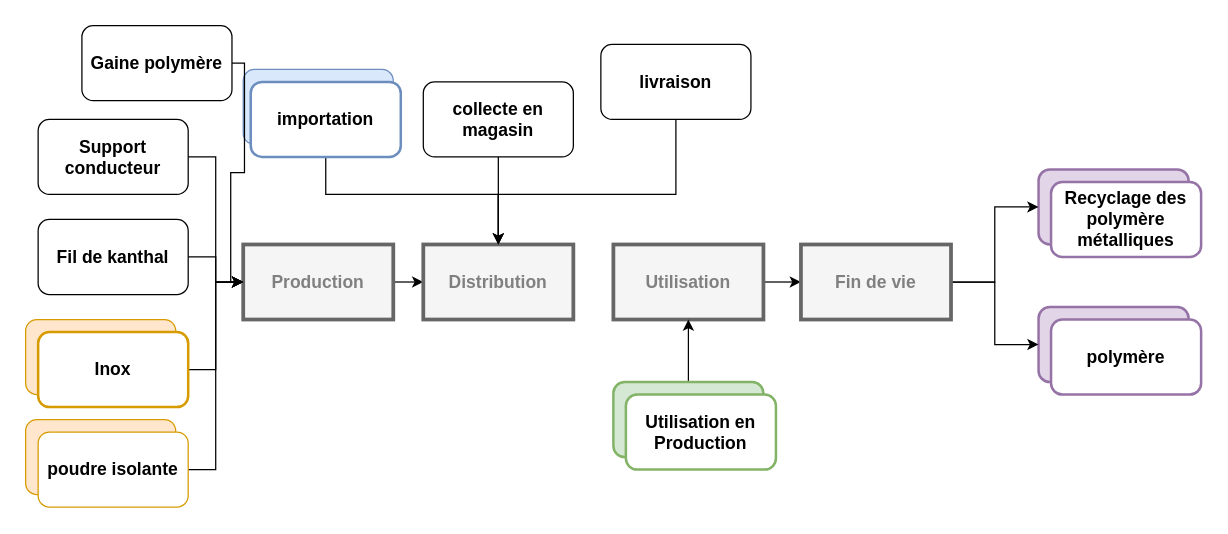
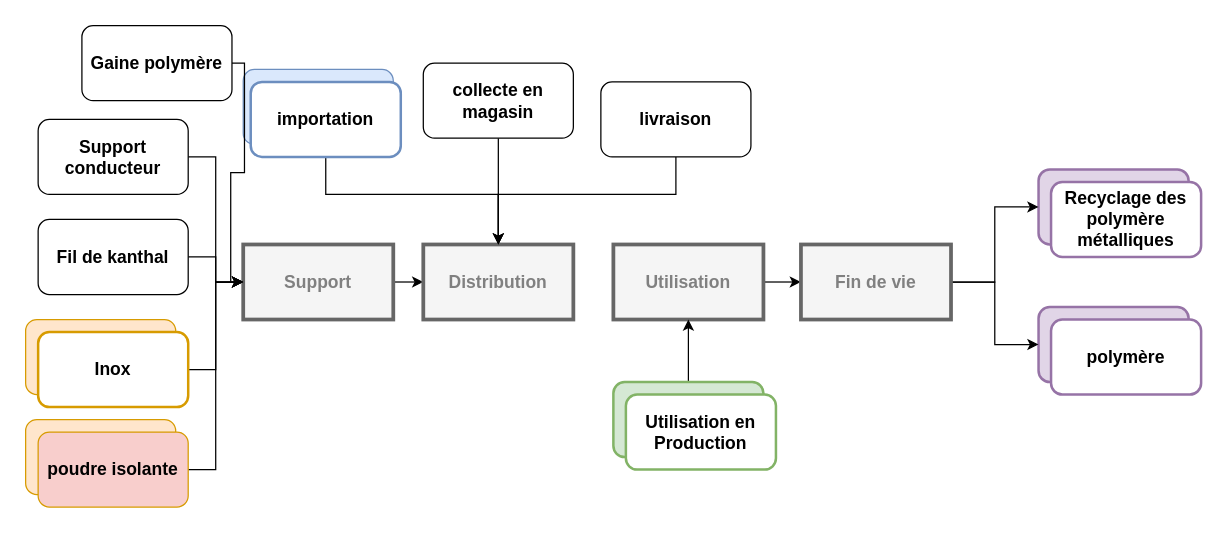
node "livraison": moved (676, 82) -> (676, 119)
node "collecte en magasin": moved (498, 119) -> (498, 101)
node "Production": label "Production" -> "Support"
node "poudre isolante": fillcolor #ffffff -> #f8cecc
